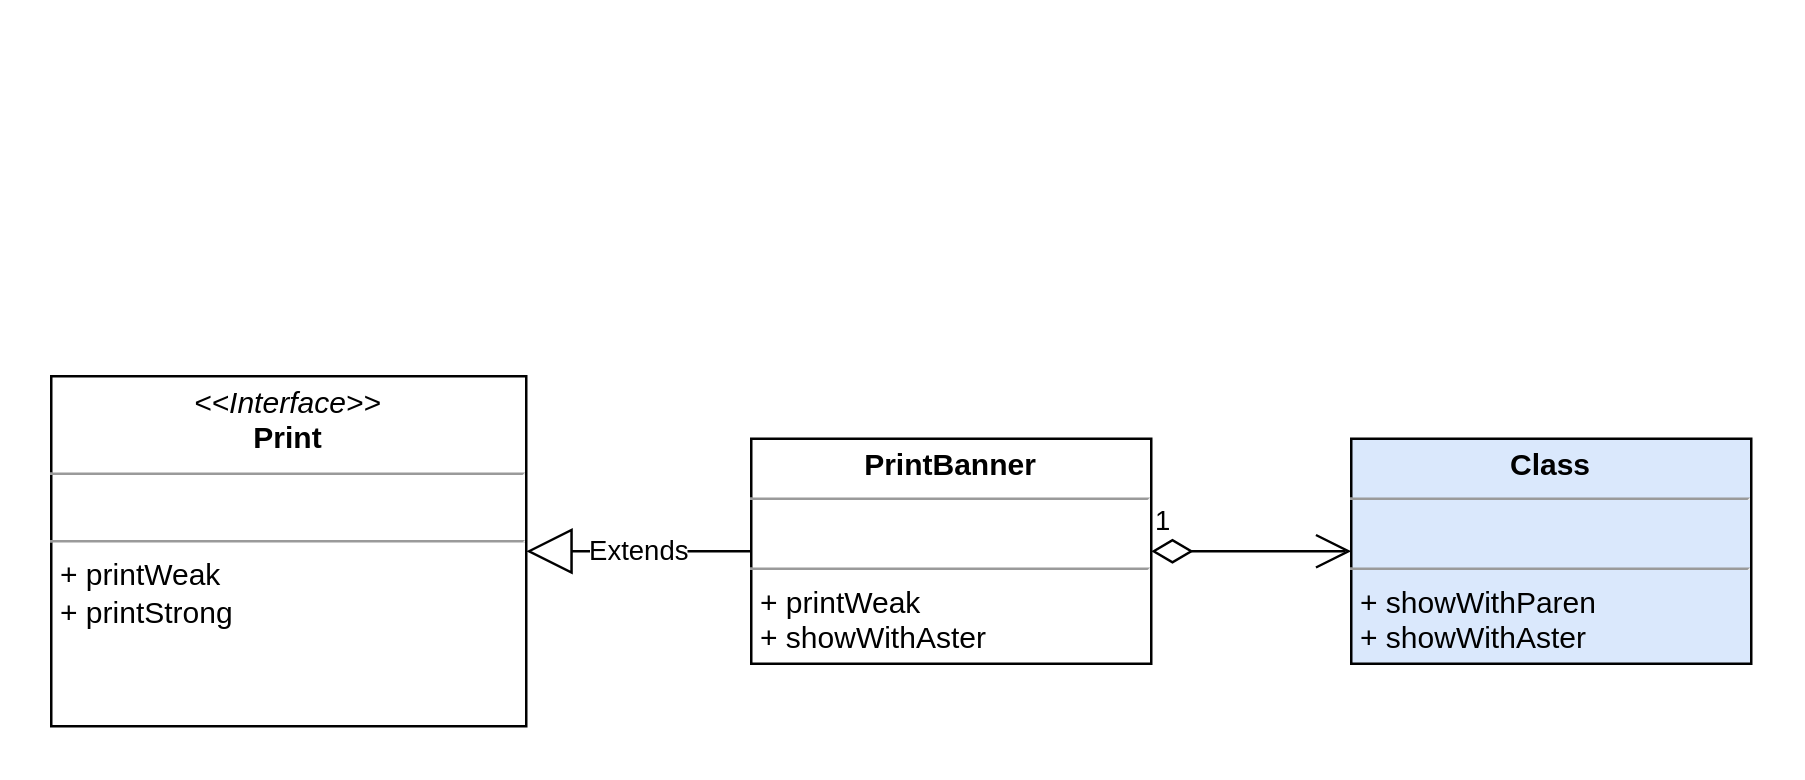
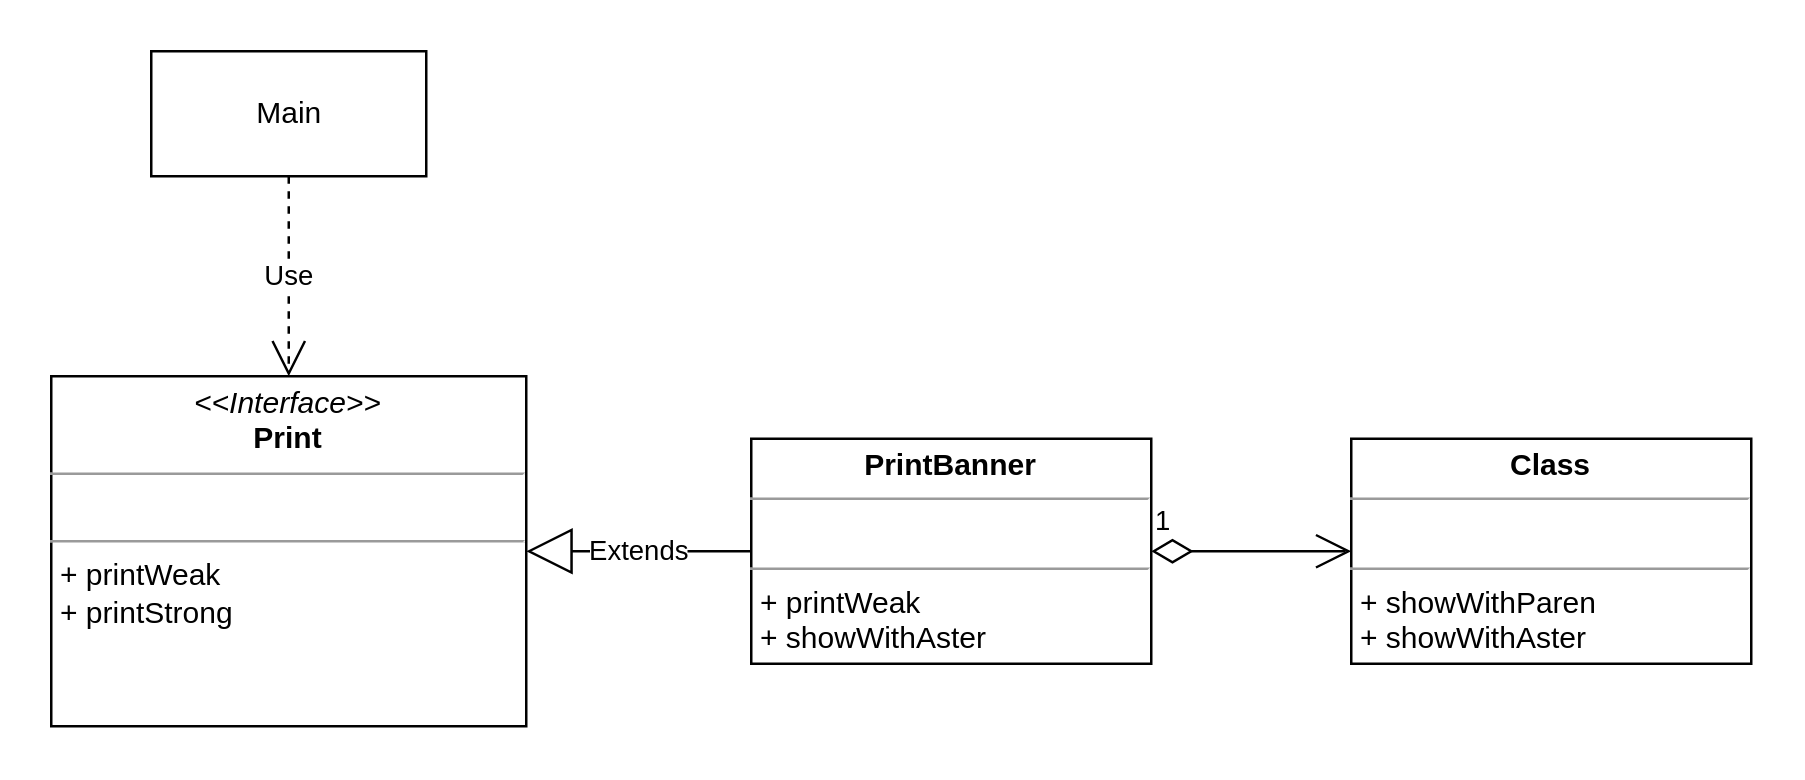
node "Main": added
edge "Main" -> "<<Interface>> Print + printWeak + printStrong": added, label "Use"
node "Class + showWithParen + showWithAster": fillcolor #dae8fc -> #ffffff
